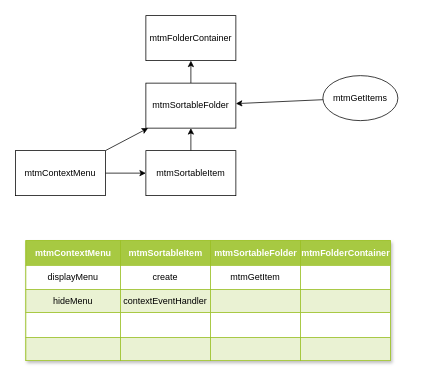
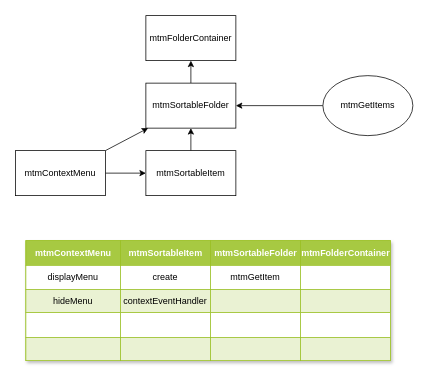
node "mtmGetItems": size 75x45 -> 90x60
